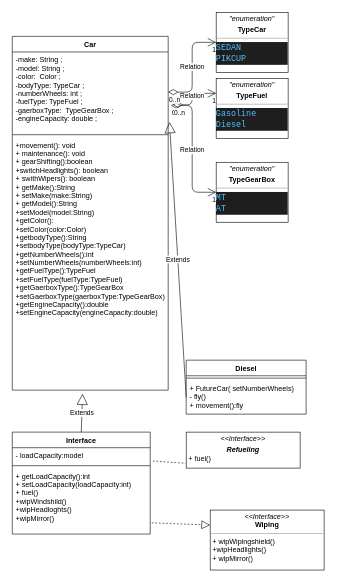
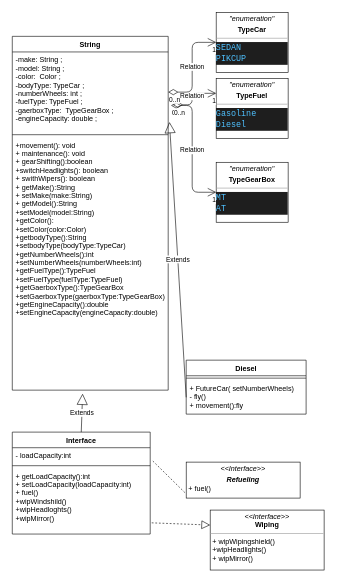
node "Car": label "Car" -> "String"
node "<<Interface>> Refueling + fuel()": moved (243, 450) -> (243, 480)
node "- loadCapacity:model": label "- loadCapacity:model" -> "- loadCapacity:int"
